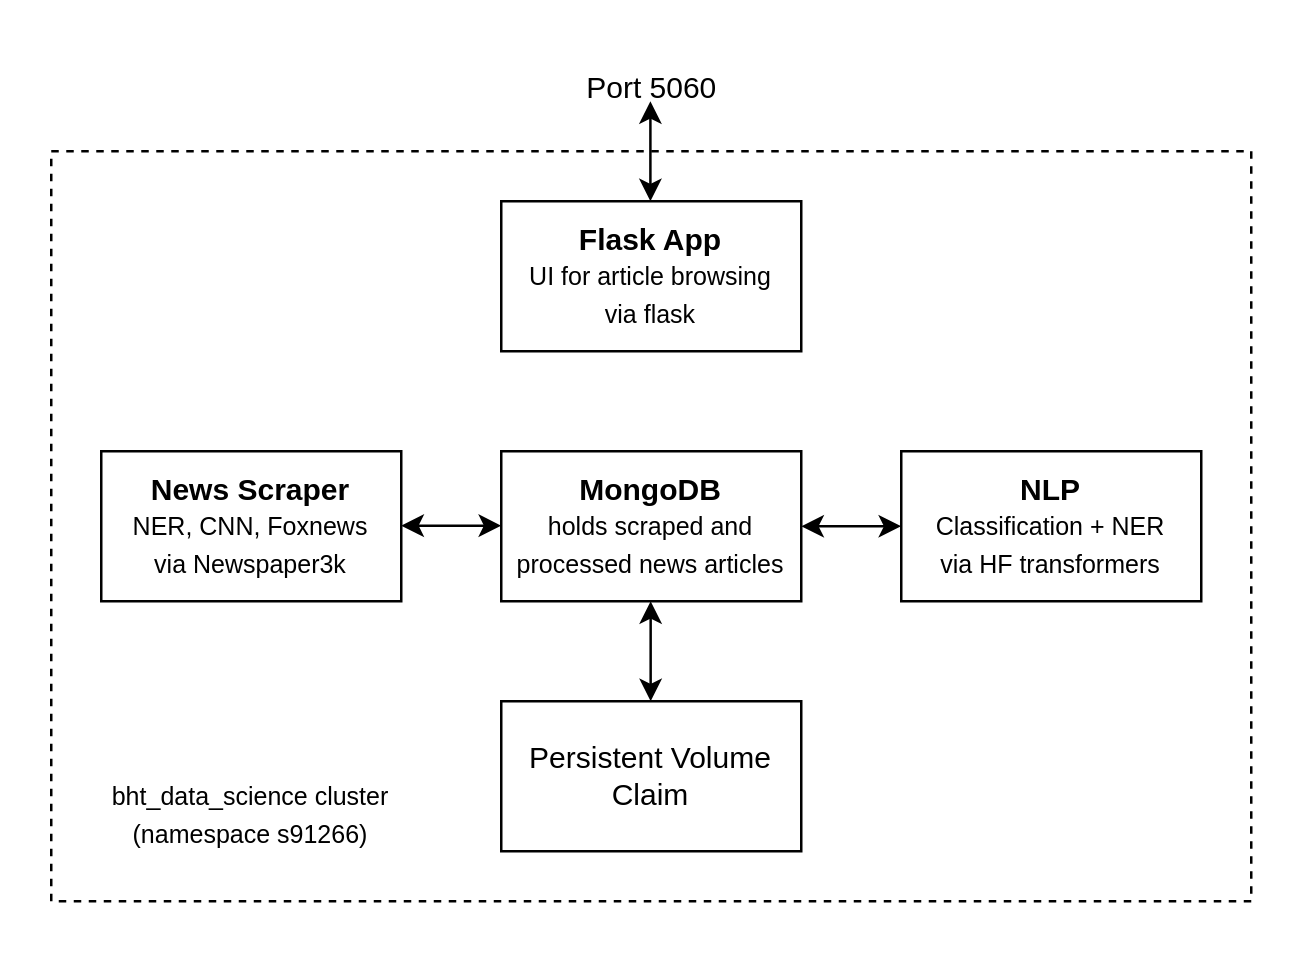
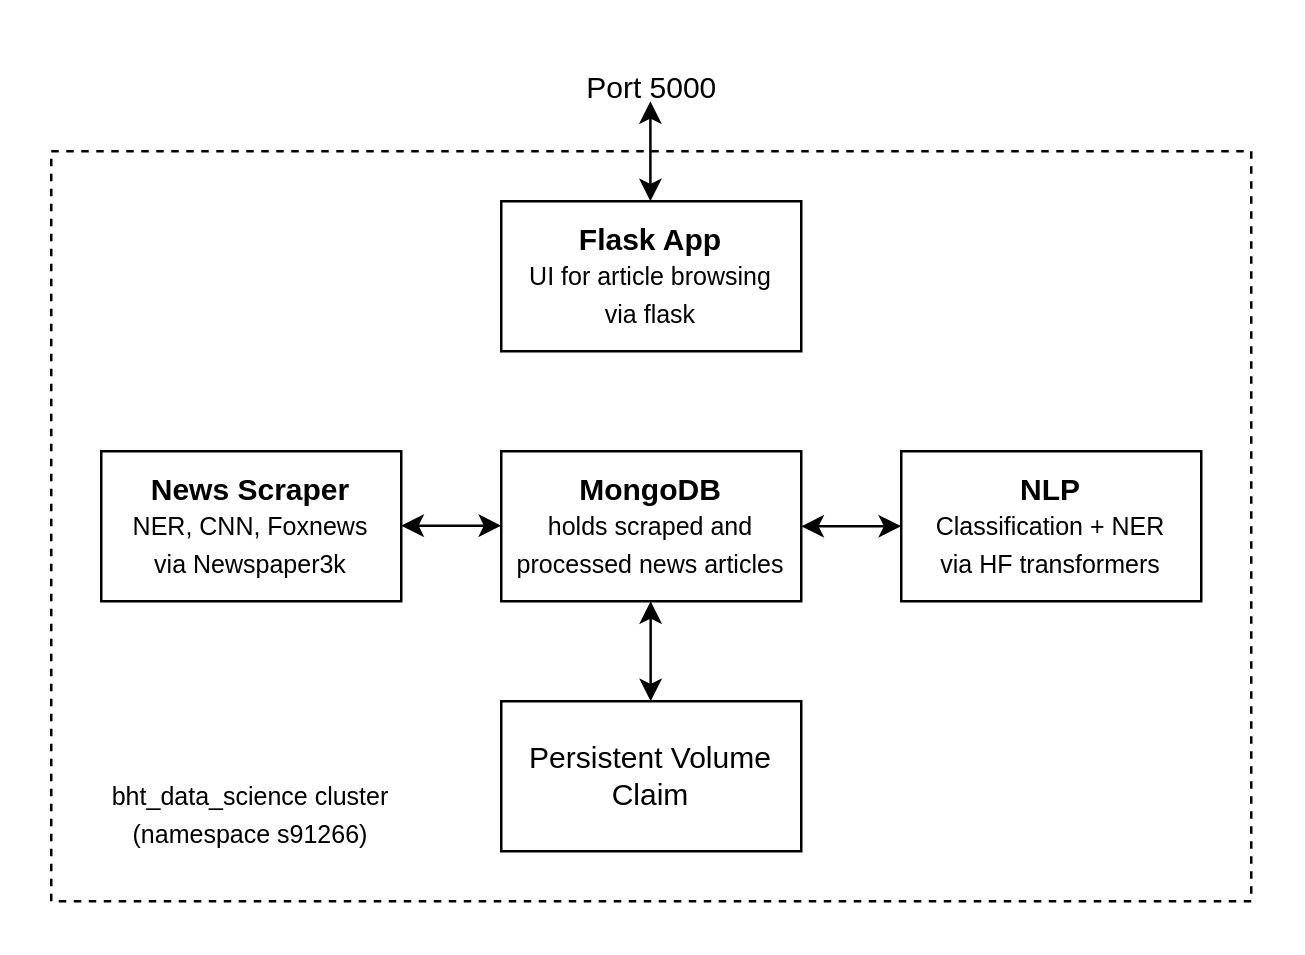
node "Port 5060": label "Port 5060" -> "Port 5000"
